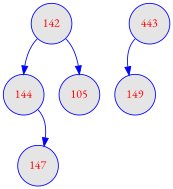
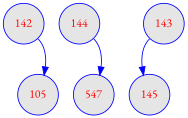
node "443": label "443" -> "143"
edge "142" -> "144": removed
node "149": label "149" -> "145"
node "147": label "147" -> "547"
